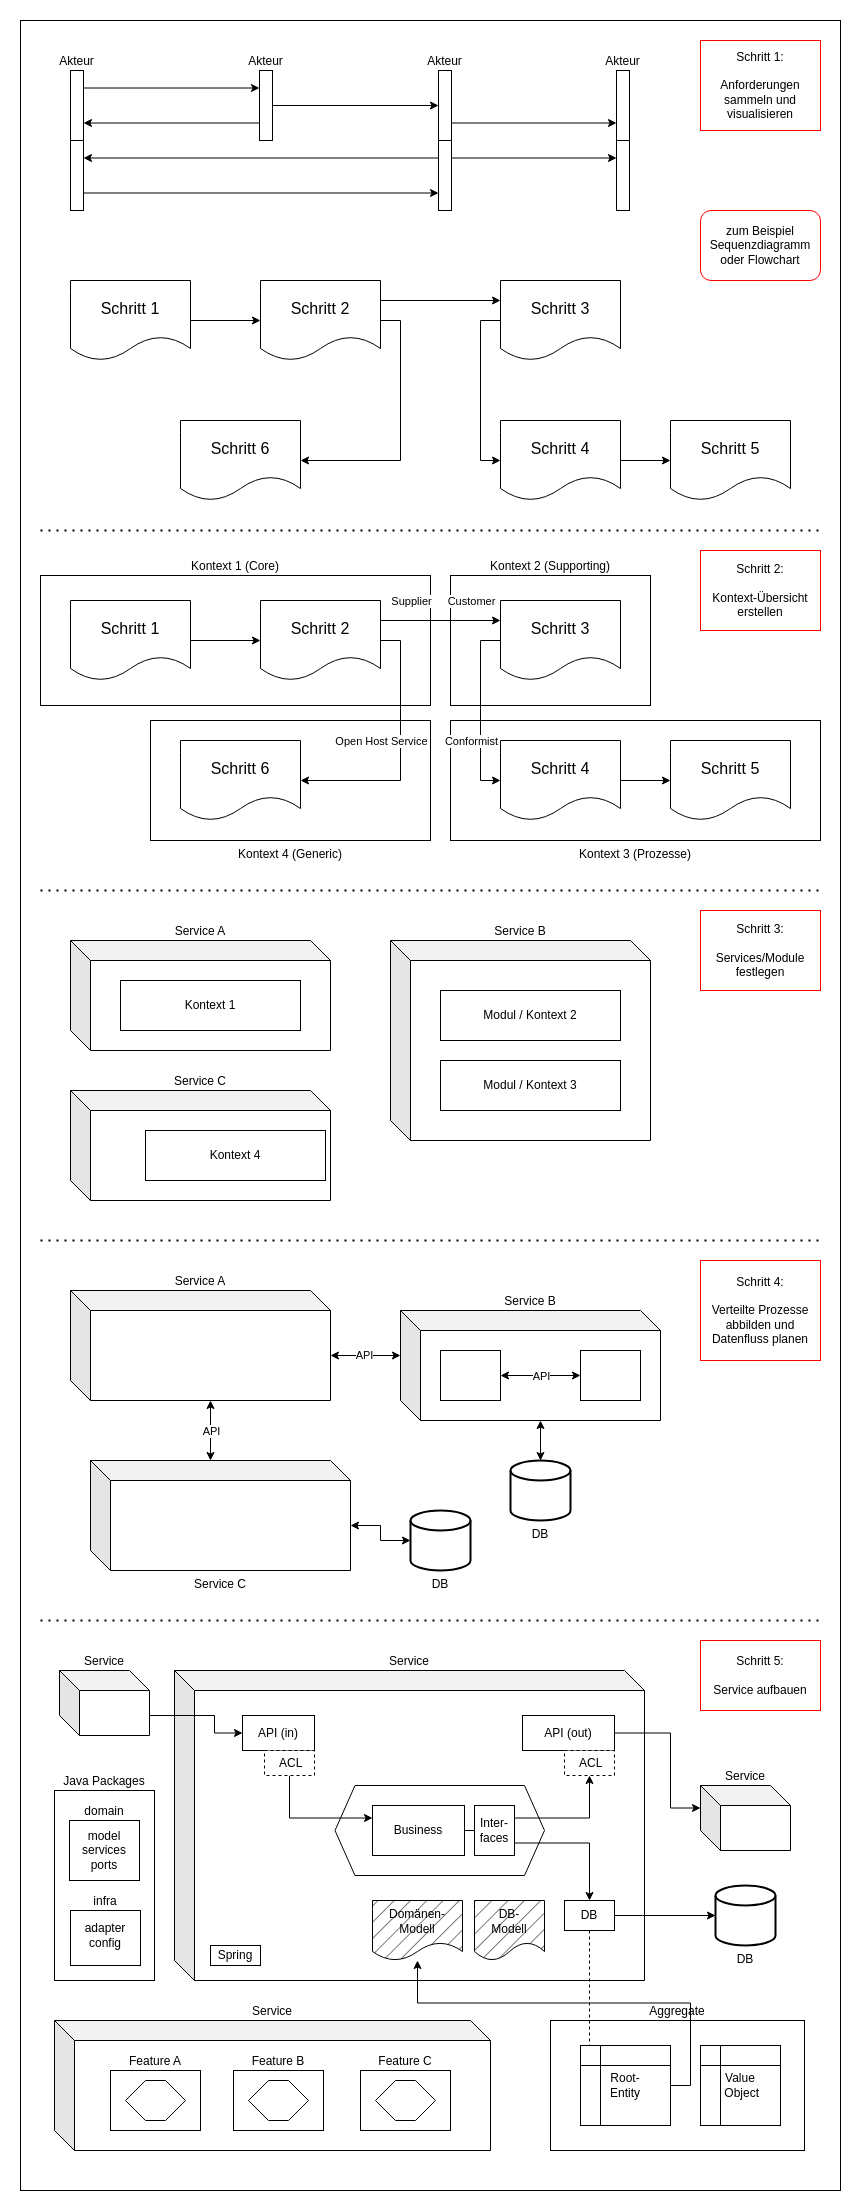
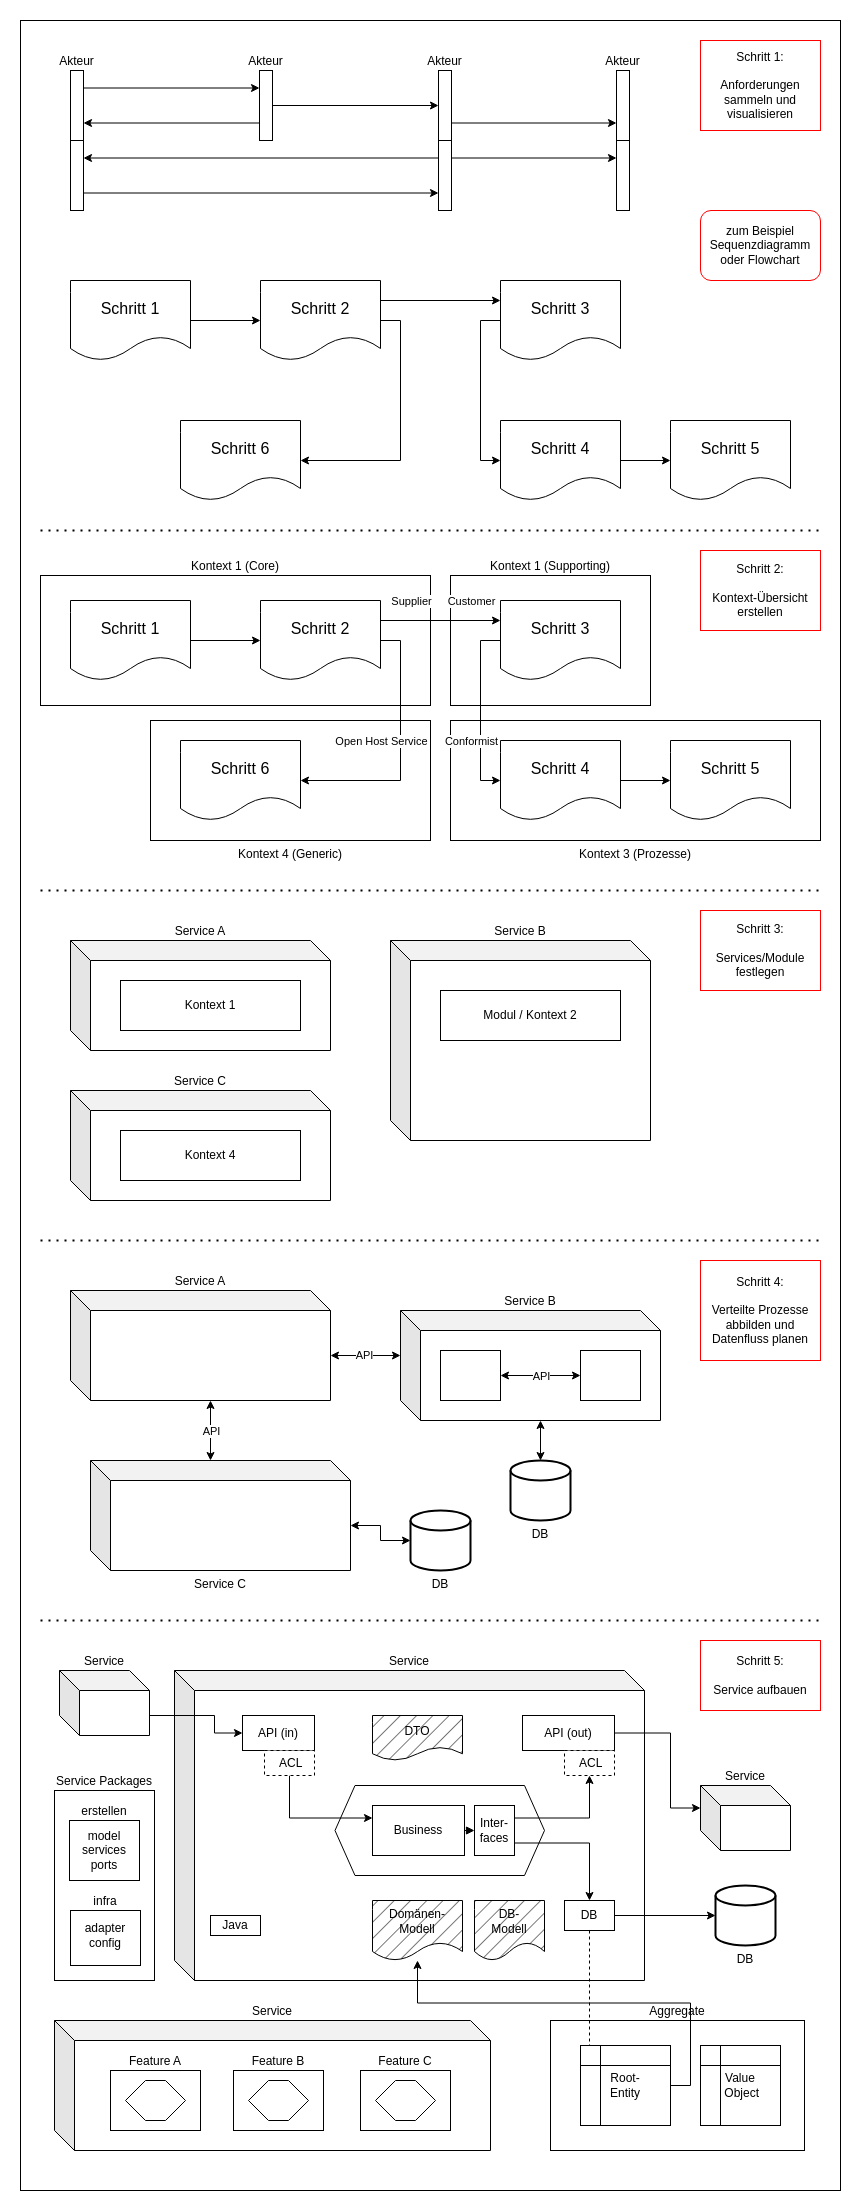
node "Kontext 2 (Supporting)": label "Kontext 2 (Supporting)" -> "Kontext 1 (Supporting)"
node "Modul / Kontext 3": removed
node "Kontext 4": moved (236, 1156) -> (211, 1156)
node "DTO": added
node "Java Packages": label "Java Packages" -> "Service Packages"
node "domain": label "domain" -> "erstellen"
edge "Business" -- "Inter- faces": arrowhead none -> block
node "Java": added
node "Spring": removed
